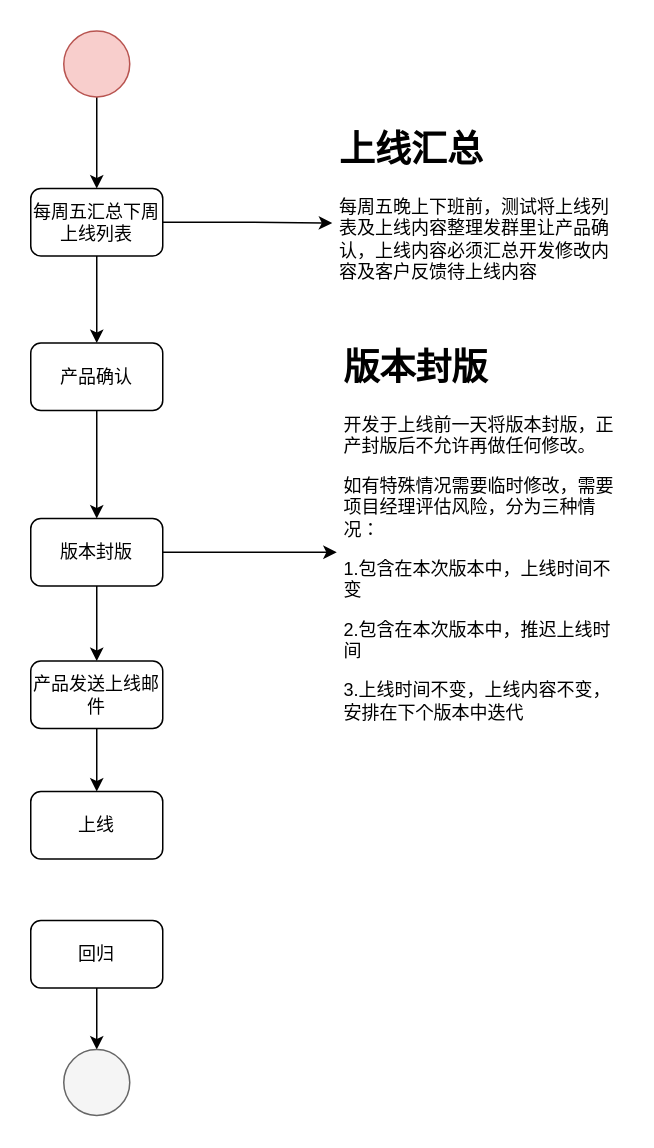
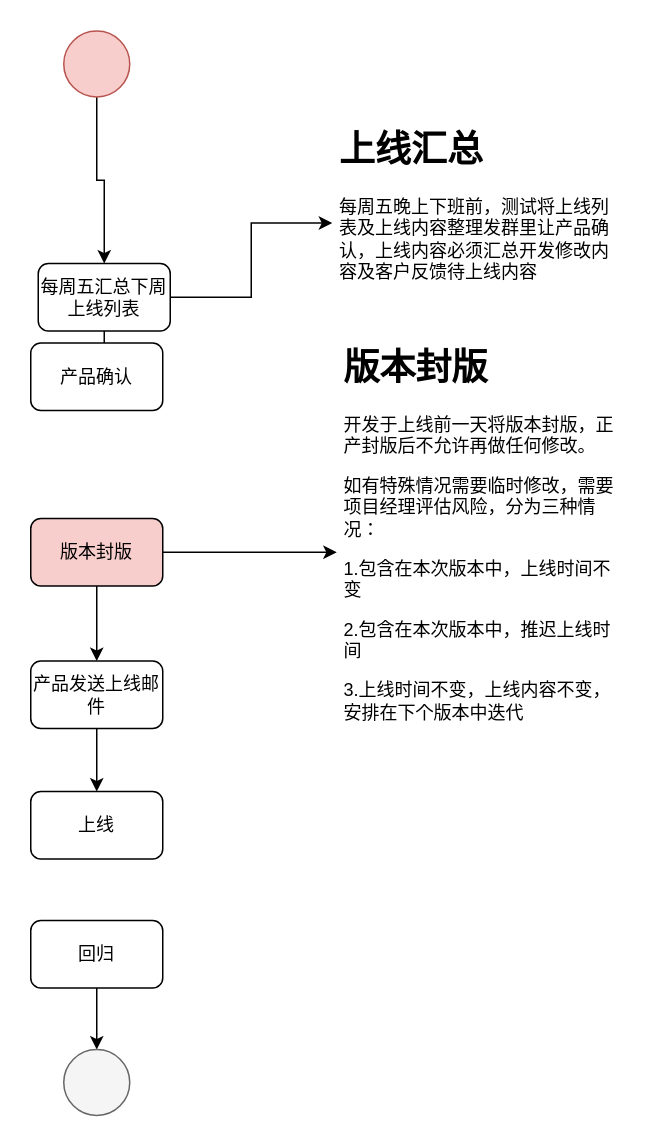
node "每周五汇总下周上线列表": moved (97, 222) -> (104, 297)
edge "产品确认" -> "版本封版": removed
node "版本封版": fillcolor #ffffff -> #f8cecc
